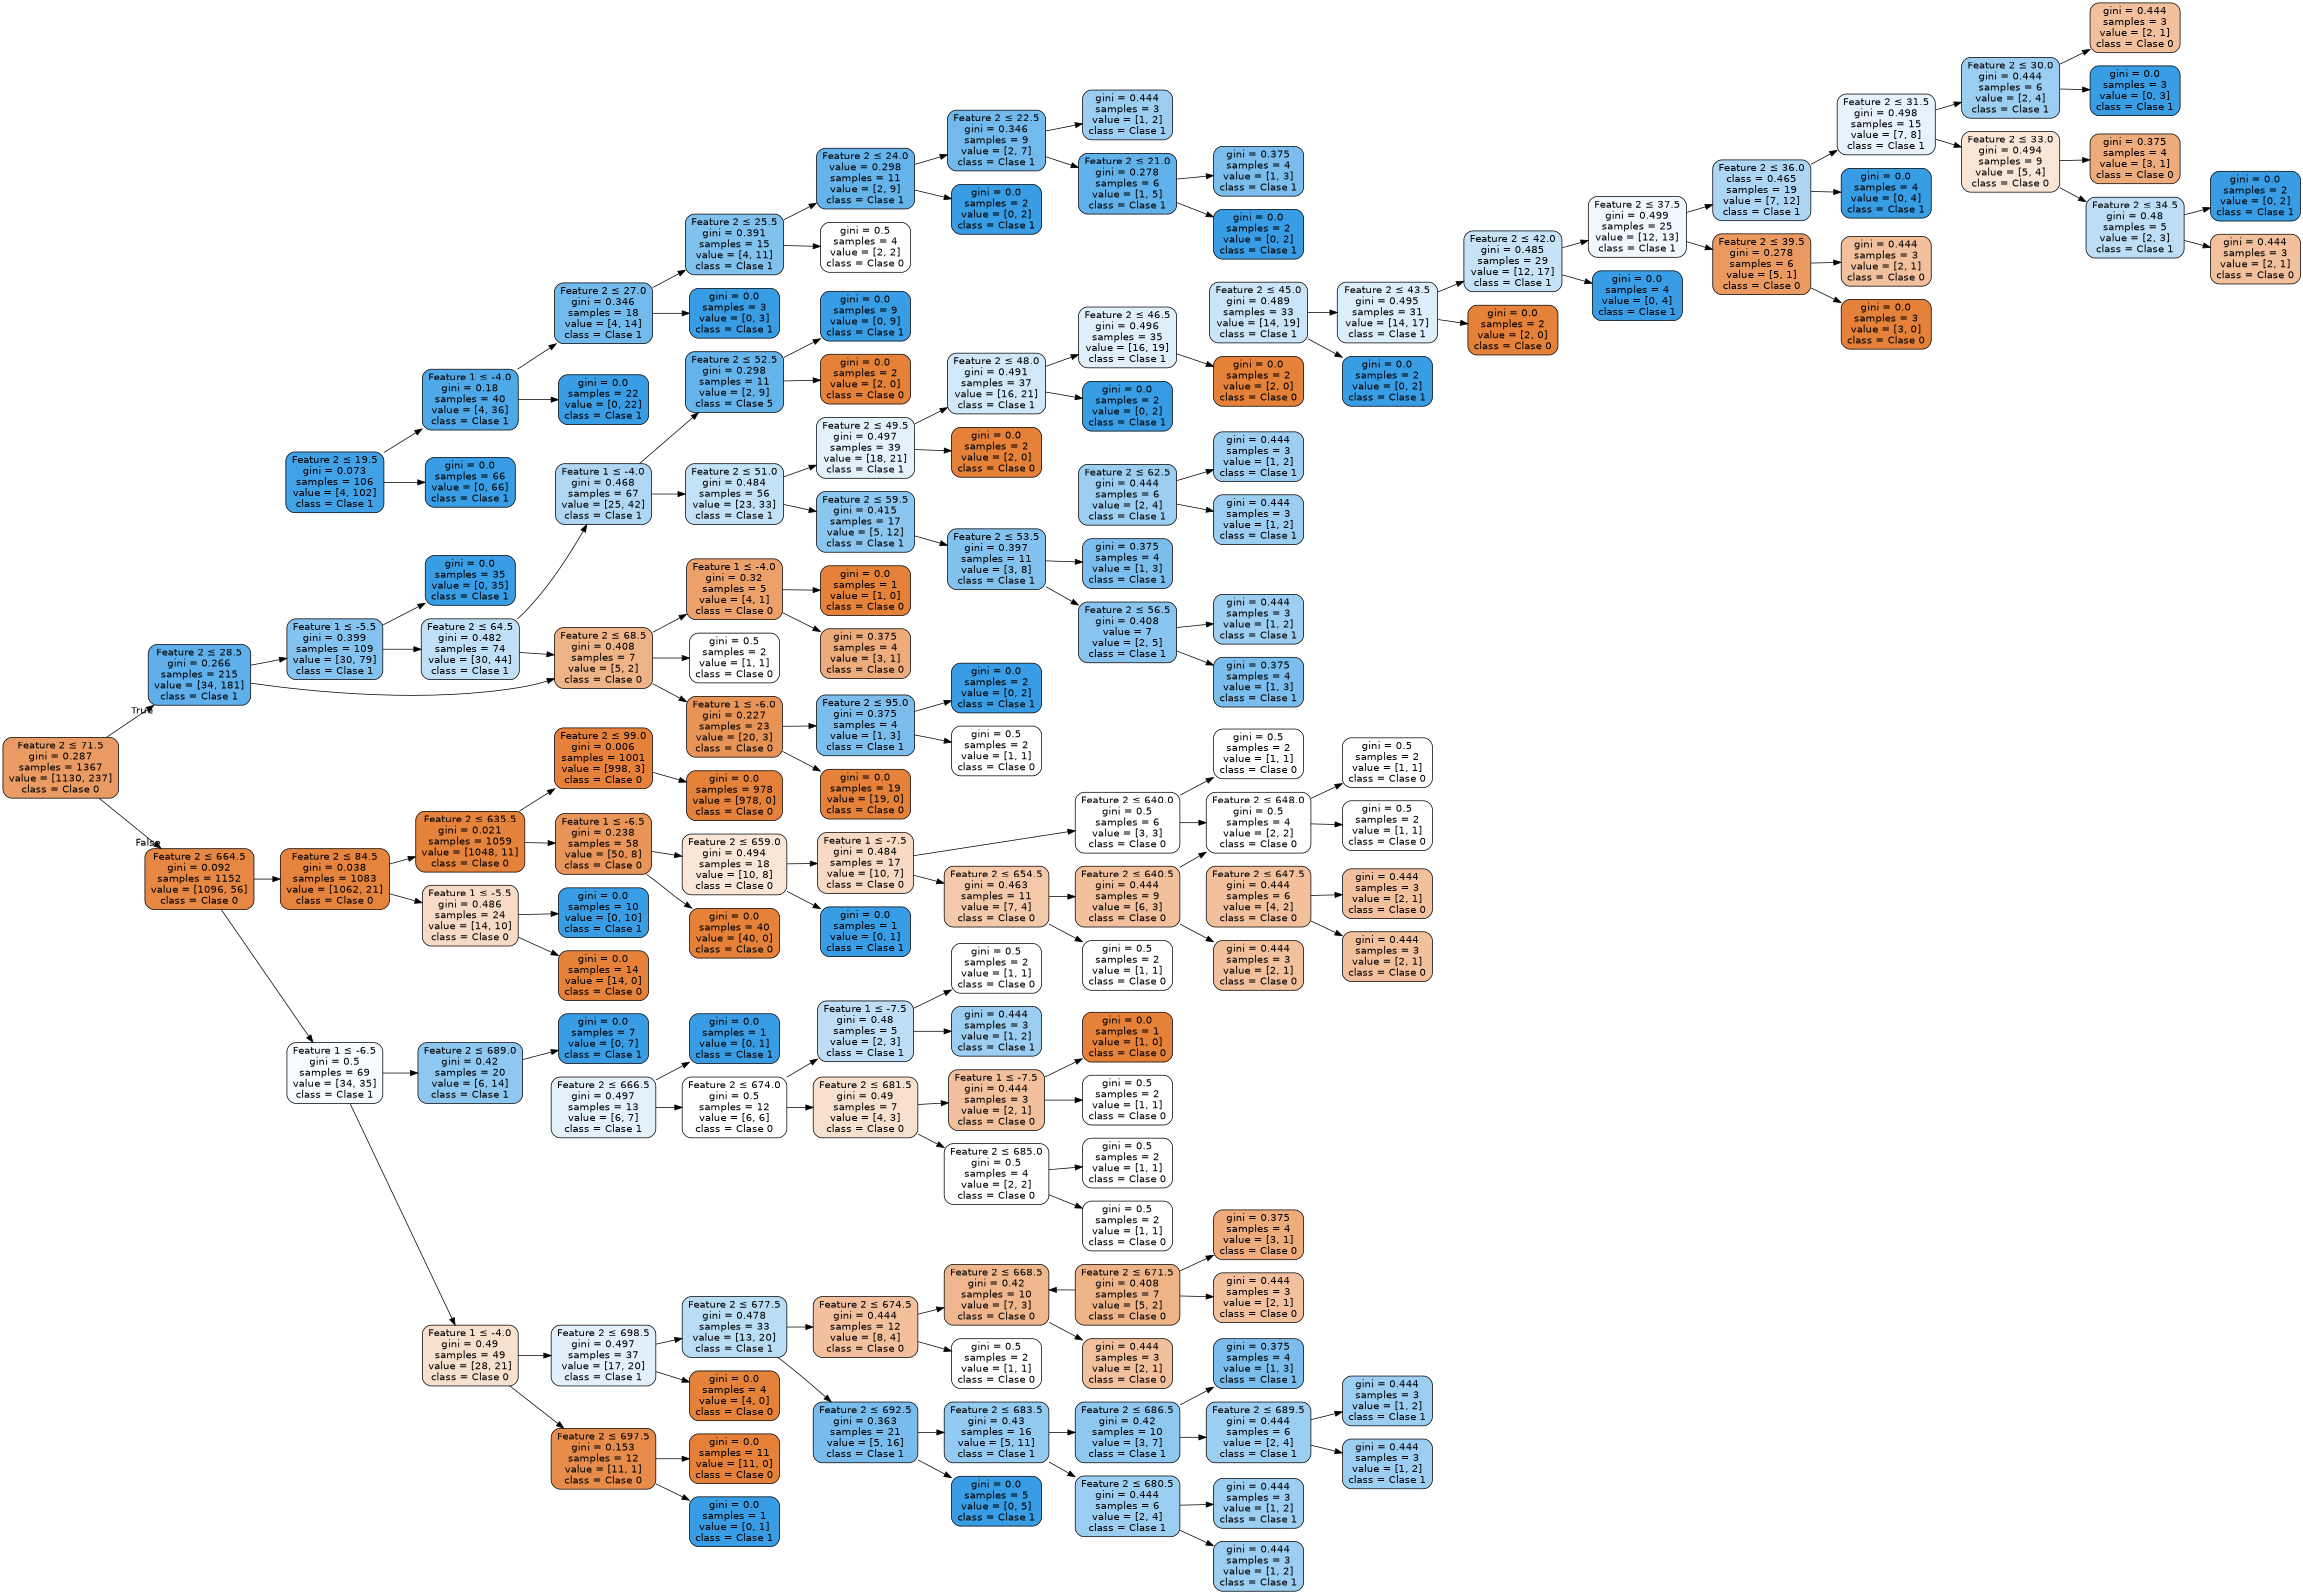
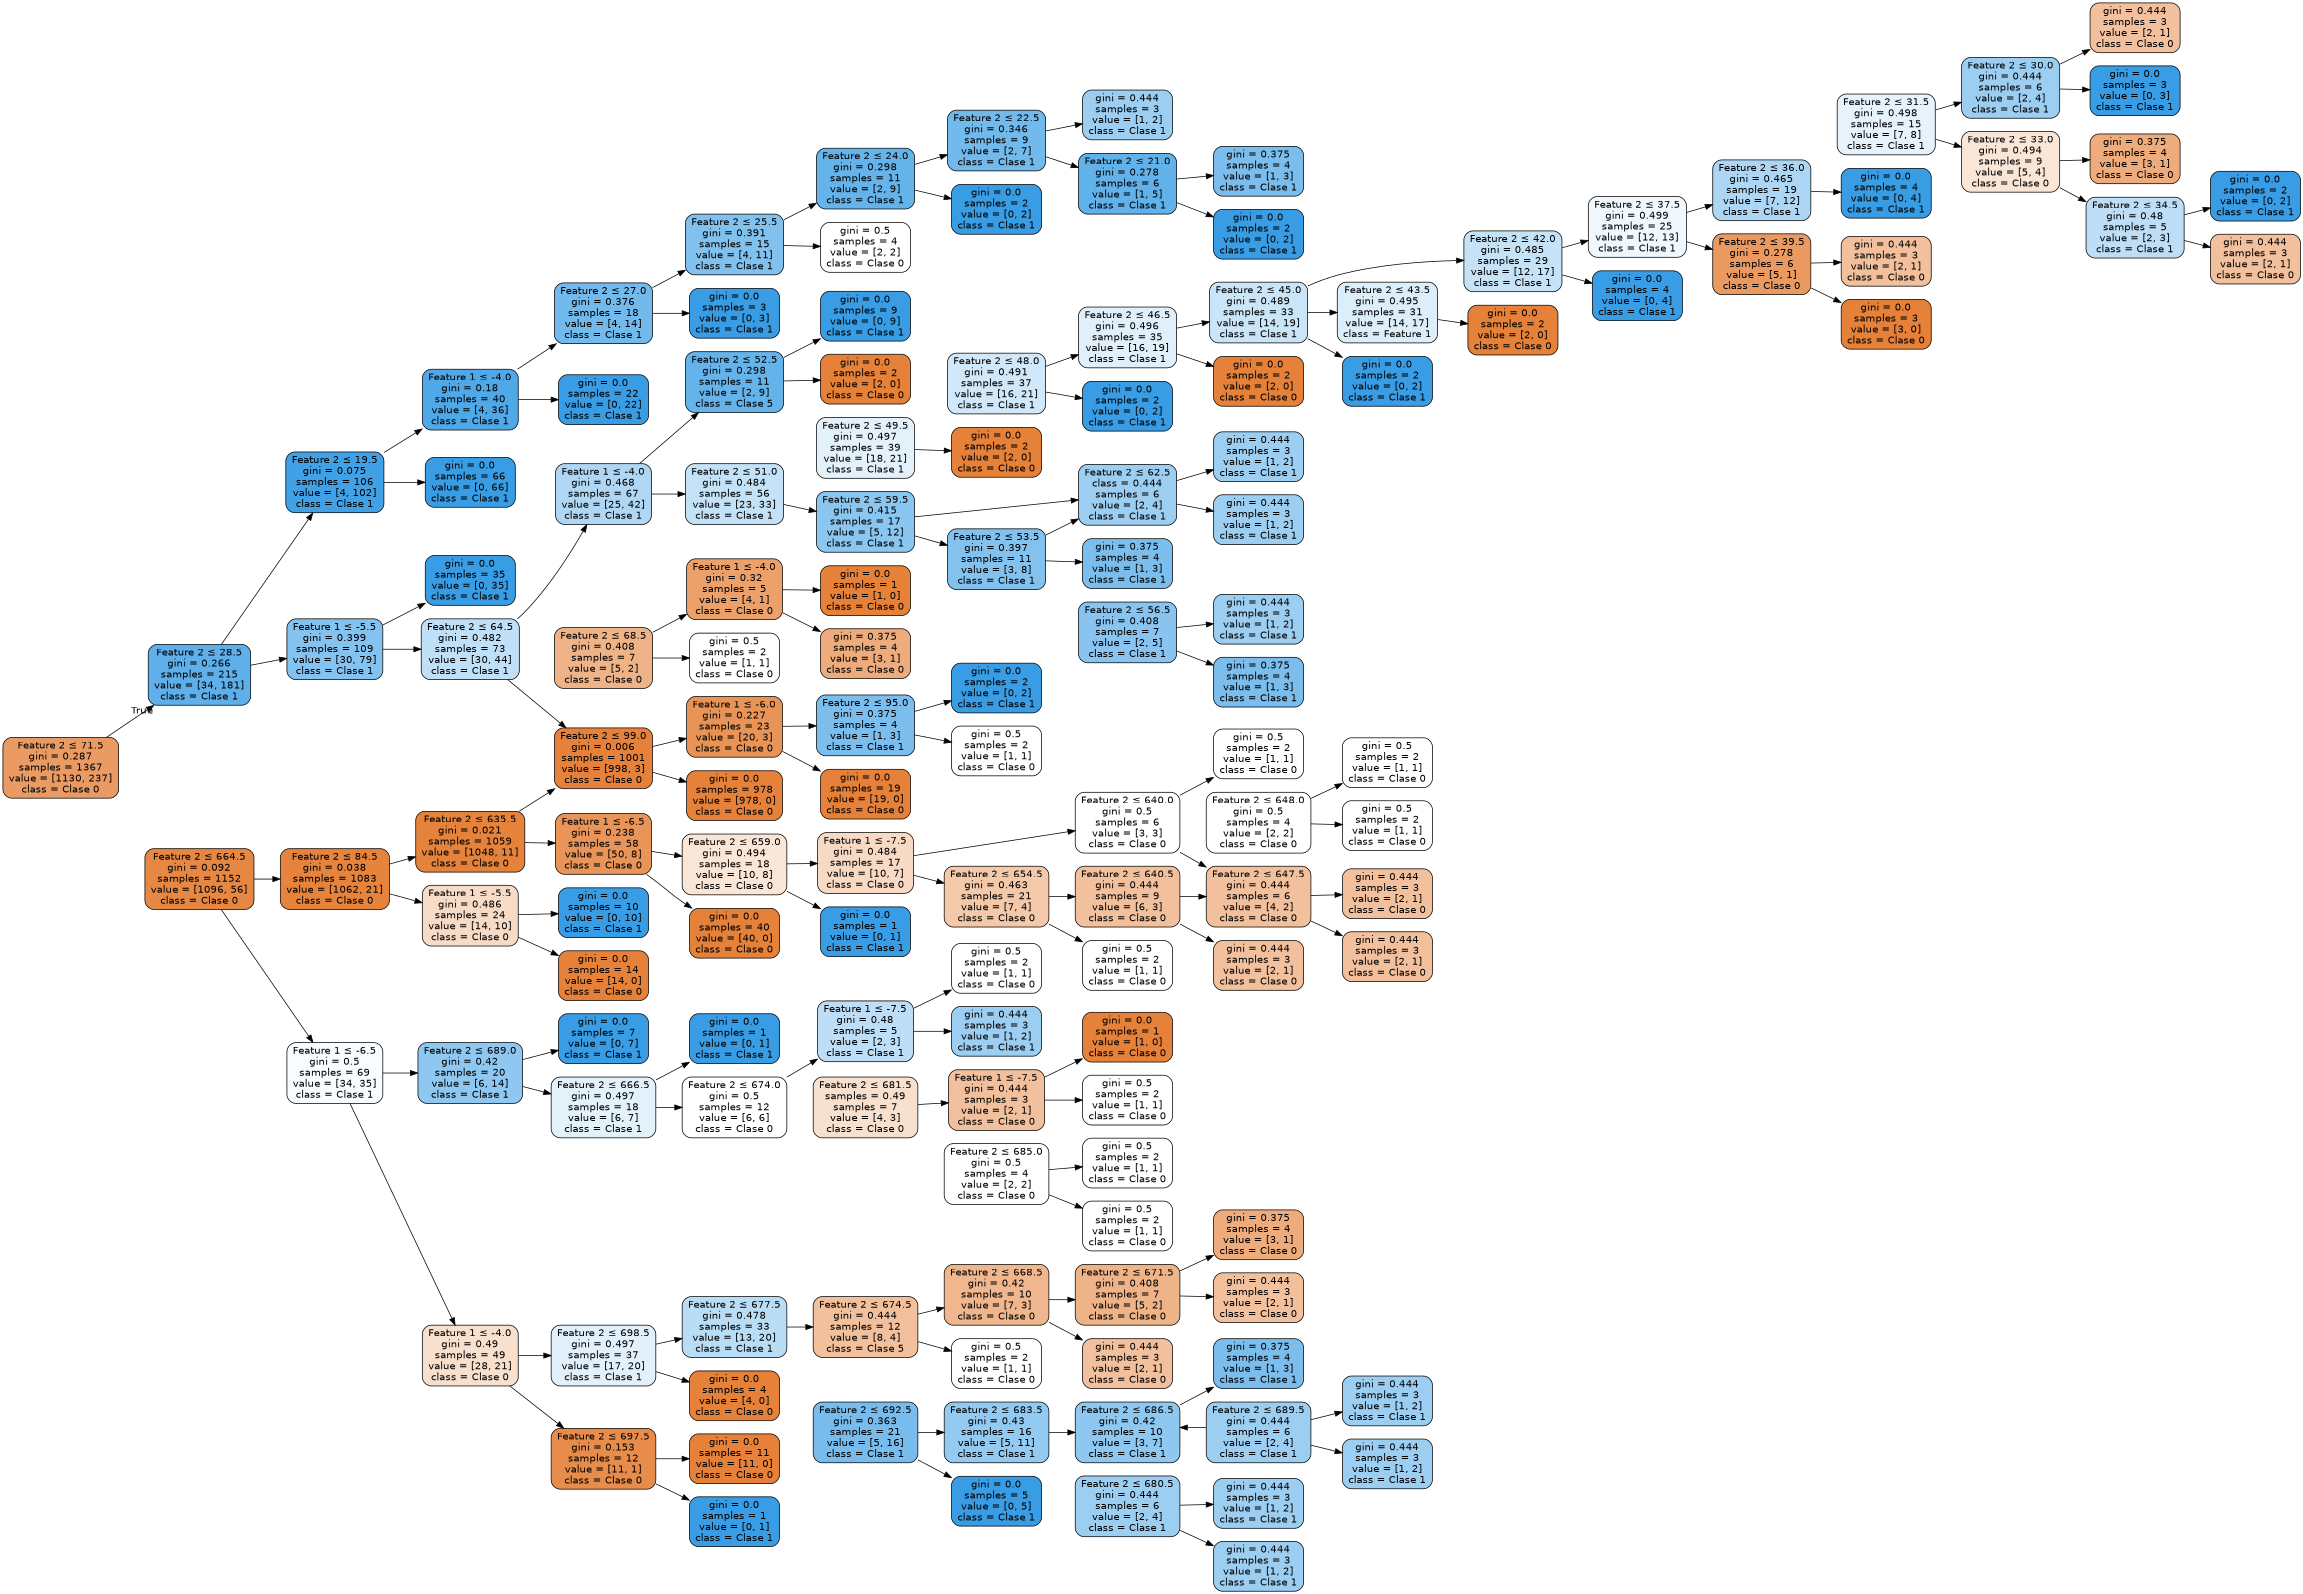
edge "Feature 2 ≤ 36.0" -> "Feature 2 ≤ 31.5": removed
node "Feature 2 ≤ 24.0": text "value = 0.298" -> "gini = 0.298"
node "Feature 2 ≤ 36.0": text "class = 0.465" -> "gini = 0.465"
edge "Feature 2 ≤ 43.5" -> "Feature 2 ≤ 42.0": now "Feature 2 ≤ 45.0" -> "Feature 2 ≤ 42.0"
node "Feature 2 ≤ 27.0": text "gini = 0.346" -> "gini = 0.376"
edge "Feature 2 ≤ 46.5" -> "Feature 2 ≤ 45.0": added
node "Feature 2 ≤ 43.5": text "class = Clase 1" -> "class = Feature 1"
edge "Feature 2 ≤ 49.5" -> "Feature 2 ≤ 48.0": removed
node "Feature 2 ≤ 19.5": text "gini = 0.073" -> "gini = 0.075"
edge "Feature 2 ≤ 51.0" -> "Feature 2 ≤ 49.5": removed
node "Feature 2 ≤ 62.5": text "gini = 0.444" -> "class = 0.444"
edge "Feature 2 ≤ 59.5" -> "Feature 2 ≤ 62.5": added
edge "Feature 2 ≤ 53.5" -> "Feature 2 ≤ 56.5": now "Feature 2 ≤ 53.5" -> "Feature 2 ≤ 62.5"
node "Feature 2 ≤ 56.5": text "value = 7" -> "samples = 7"
node "Feature 2 ≤ 64.5": text "samples = 74" -> "samples = 73"
edge "Feature 2 ≤ 64.5" -> "Feature 2 ≤ 68.5": now "Feature 2 ≤ 64.5" -> "Feature 2 ≤ 99.0"
edge "Feature 2 ≤ 68.5" -> "Feature 1 ≤ -6.0": now "Feature 2 ≤ 99.0" -> "Feature 1 ≤ -6.0"
edge "Feature 2 ≤ 28.5" -> "Feature 2 ≤ 68.5": now "Feature 2 ≤ 28.5" -> "Feature 2 ≤ 19.5"
edge "Feature 2 ≤ 71.5" -> "Feature 2 ≤ 664.5": removed
edge "Feature 2 ≤ 640.0" -> "Feature 2 ≤ 648.0": now "Feature 2 ≤ 640.0" -> "Feature 2 ≤ 647.5"
edge "Feature 2 ≤ 640.5" -> "Feature 2 ≤ 648.0": now "Feature 2 ≤ 640.5" -> "Feature 2 ≤ 647.5"
node "Feature 2 ≤ 654.5": text "samples = 11" -> "samples = 21"
edge "Feature 2 ≤ 689.0" -> "Feature 2 ≤ 666.5": added
node "Feature 2 ≤ 681.5": text "gini = 0.49" -> "samples = 0.49"
node "Feature 2 ≤ 666.5": text "samples = 13" -> "samples = 18"
edge "Feature 2 ≤ 674.0" -> "Feature 2 ≤ 681.5": removed
edge "Feature 2 ≤ 681.5" -> "Feature 2 ≤ 685.0": removed
edge "Feature 2 ≤ 671.5" -> "Feature 2 ≤ 668.5": reversed
node "Feature 2 ≤ 674.5": text "class = Clase 0" -> "class = Clase 5"
edge "Feature 2 ≤ 677.5" -> "Feature 2 ≤ 692.5": removed
edge "Feature 2 ≤ 686.5" -> "Feature 2 ≤ 689.5": reversed
edge "Feature 2 ≤ 683.5" -> "Feature 2 ≤ 680.5": removed
